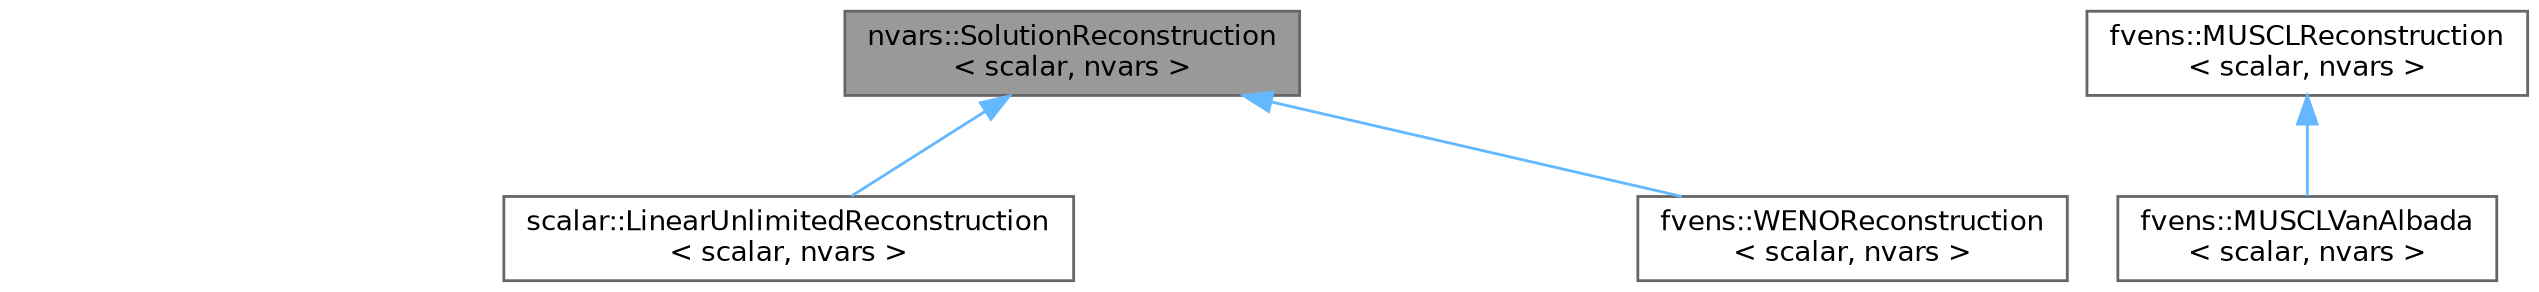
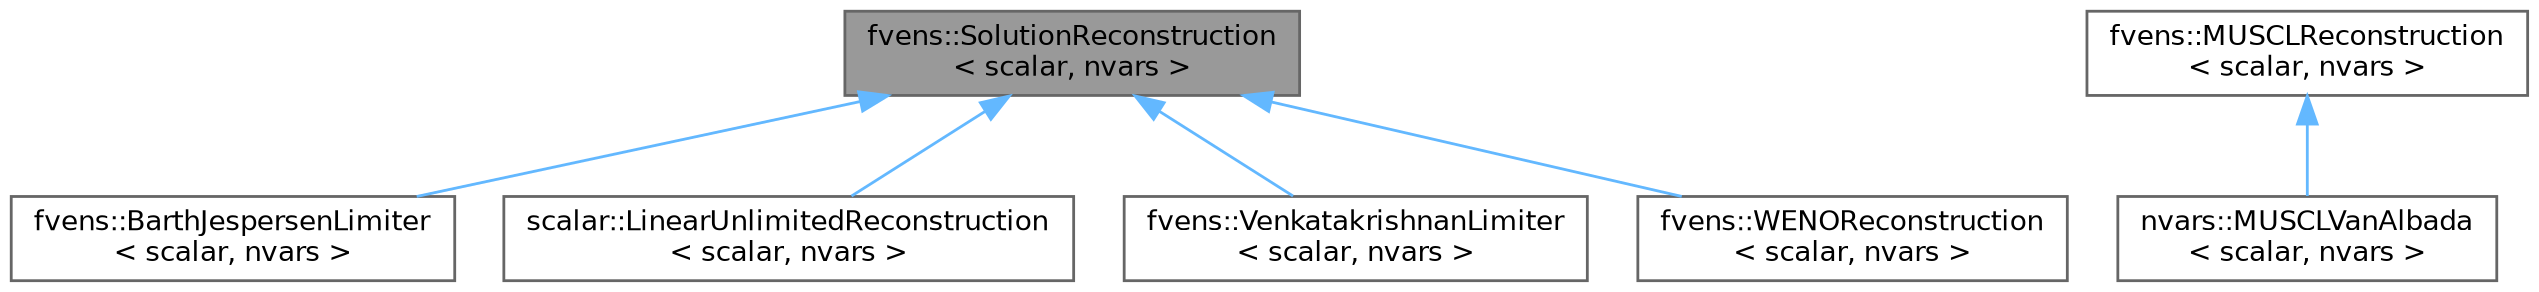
node "nvars::SolutionReconstruction < scalar, nvars >": label "nvars::SolutionReconstruction < scalar, nvars >" -> "fvens::SolutionReconstruction < scalar, nvars >"
node "fvens::BarthJespersenLimiter < scalar, nvars >": added
node "fvens::VenkatakrishnanLimiter < scalar, nvars >": added
node "fvens::MUSCLVanAlbada < scalar, nvars >": label "fvens::MUSCLVanAlbada < scalar, nvars >" -> "nvars::MUSCLVanAlbada < scalar, nvars >"
